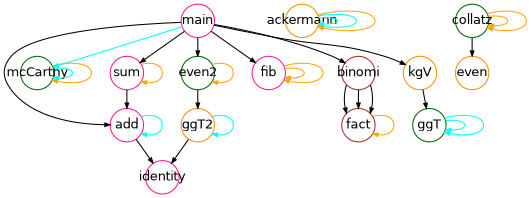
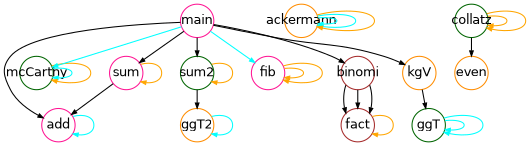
edge "main" -> "fib": color black -> cyan
node "even2": label "even2" -> "sum2"
node "identity": removed
